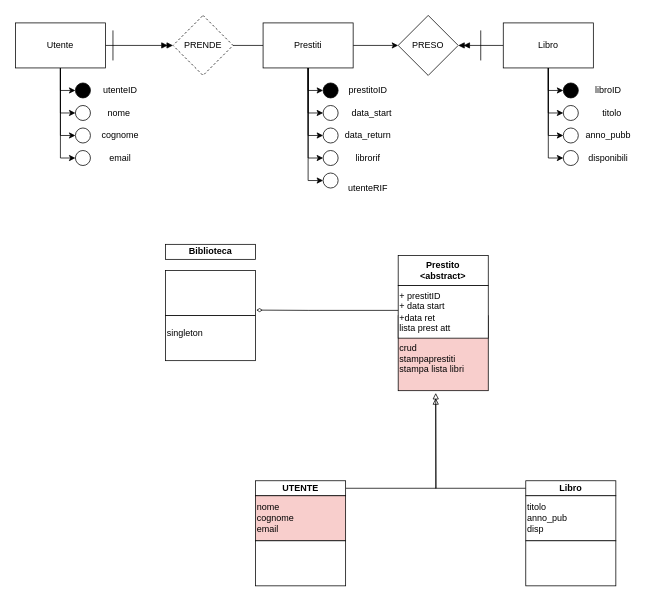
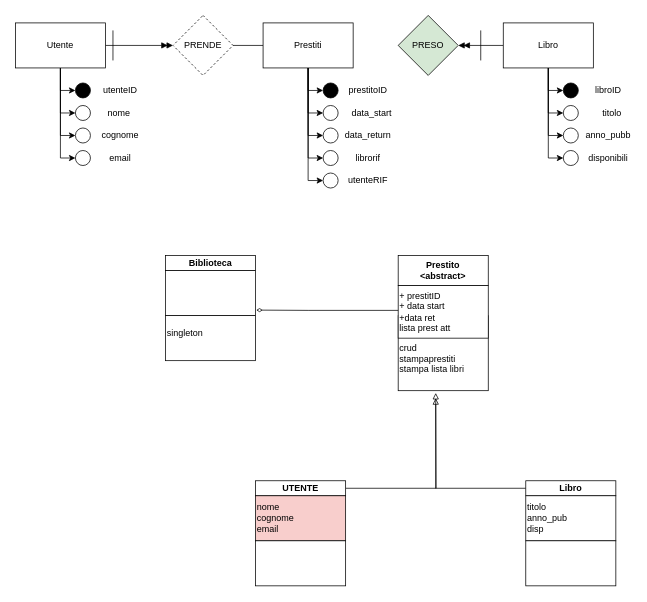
edge "Prestiti" -> "PRESO": removed
node "PRESO": fillcolor #ffffff -> #d5e8d4
node "utenteRIF": moved (368, 188) -> (368, 180)
node "Biblioteca": moved (210, 252) -> (210, 263)
node "crud stampaprestiti stampa lista libri": fillcolor #f8cecc -> #ffffff
